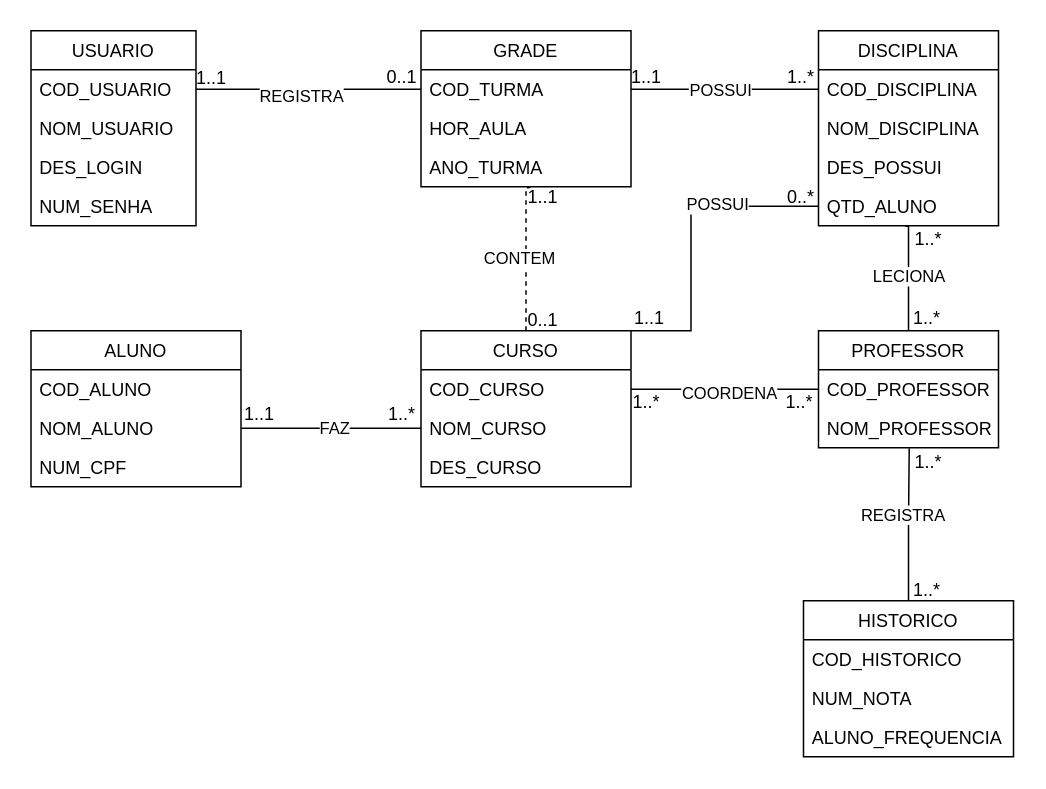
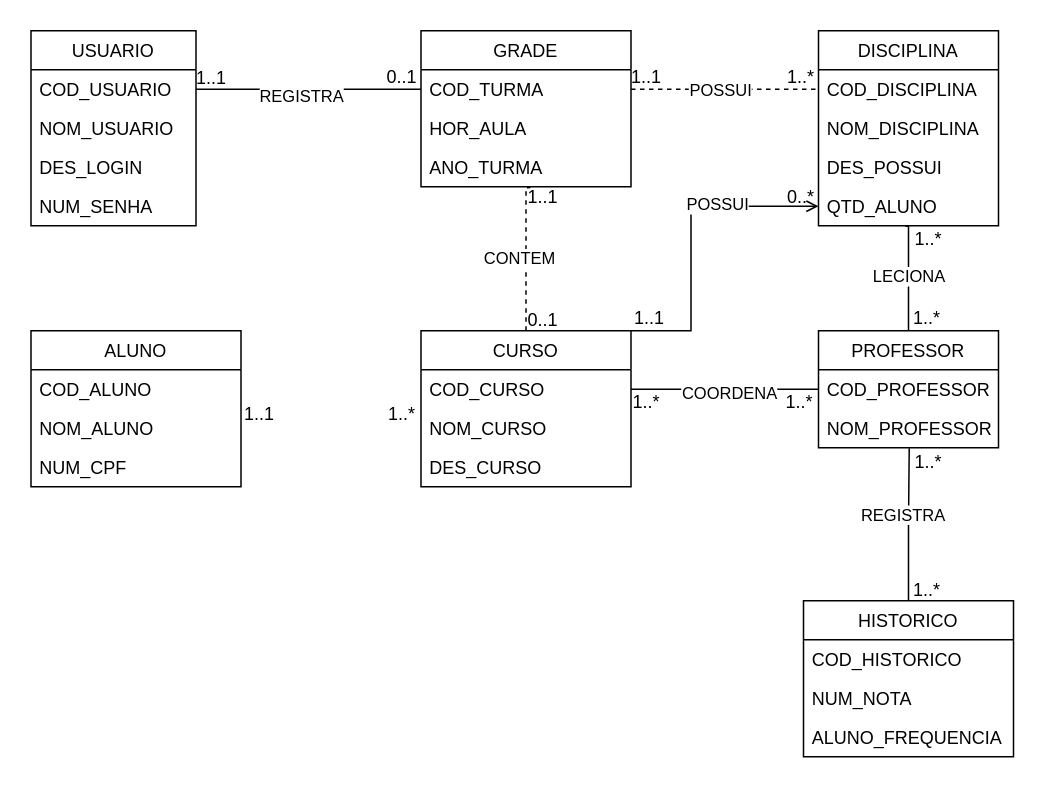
edge "COD_TURMA" -- "COD_DISCIPLINA": style solid -> dashed
edge "QTD_ALUNO" -- "CURSO": arrowhead none -> open
edge "NOM_ALUNO" -- "NOM_CURSO": removed, label "FAZ"
